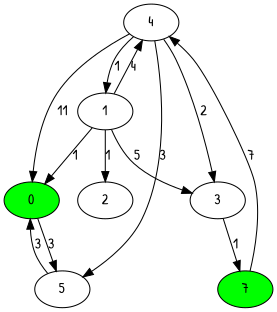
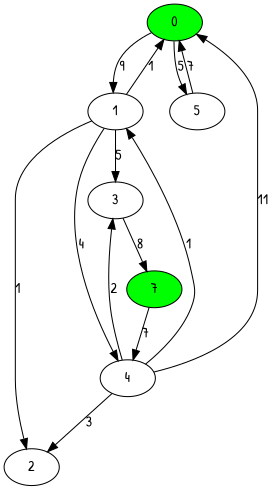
edge "0" -> "1": added, label "9"
edge "4" -> "5": now "4" -> "2"
edge "5" -> "0": label "3" -> "7"
edge "0" -> "5": label "3" -> "5"
edge "3" -> "7": label "1" -> "8"
